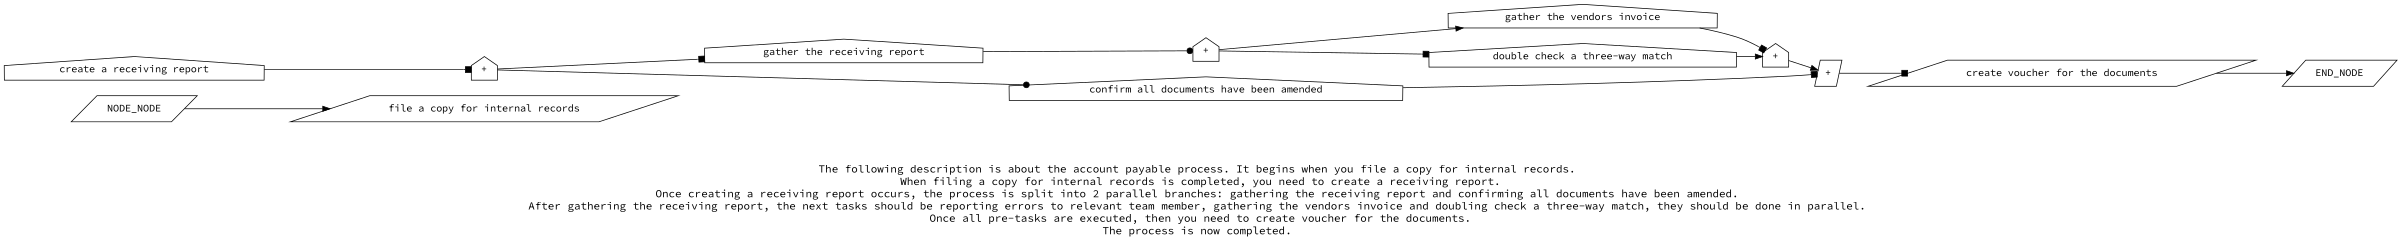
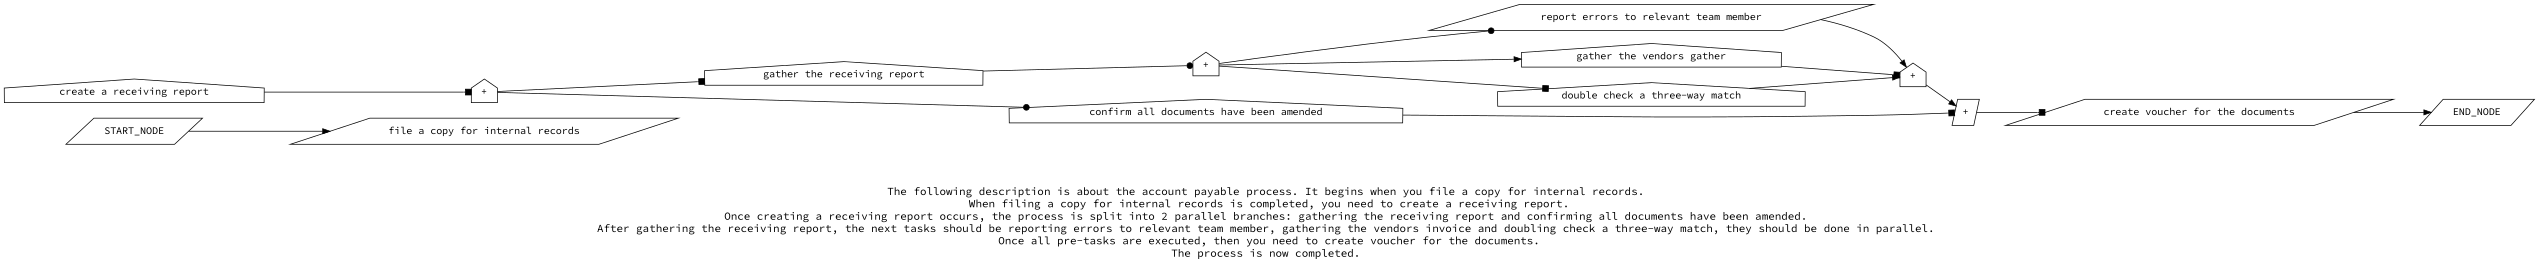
node "gather the vendors invoice": label "gather the vendors invoice" -> "gather the vendors gather"
node "report errors to relevant team member": added
node "NODE_NODE": label "NODE_NODE" -> "START_NODE"
